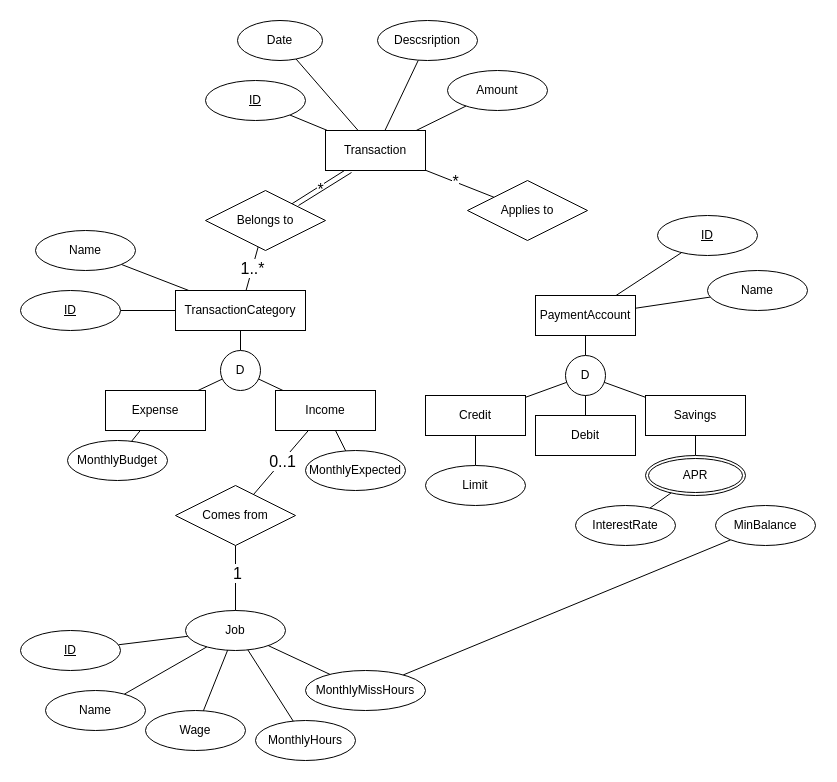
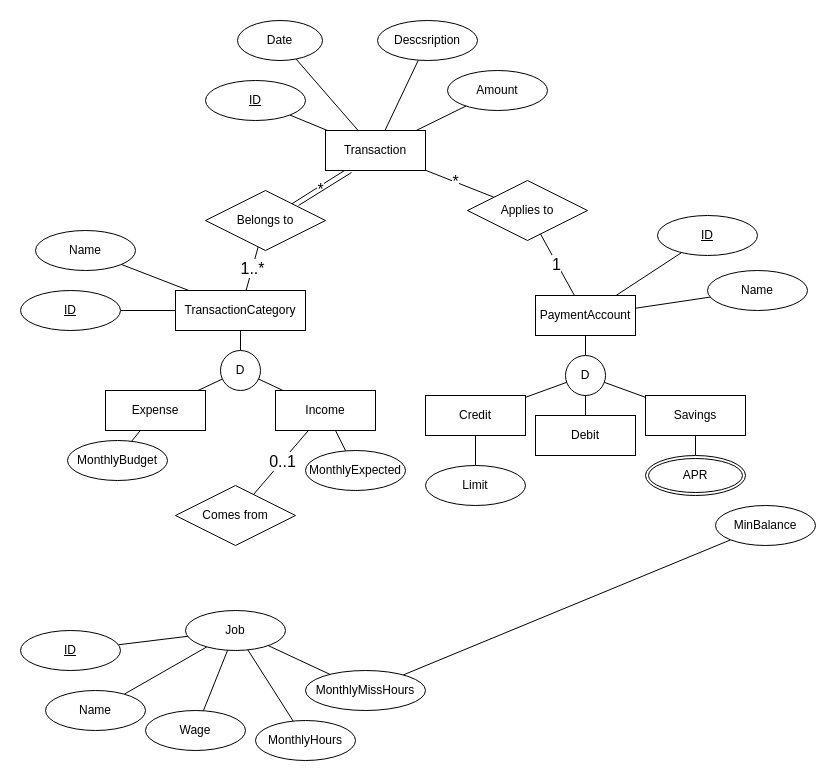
edge "Applies to" -- "PaymentAccount": added, label "1"
edge "APR" -- "InterestRate": removed
node "InterestRate": removed
edge "Comes from" -- "Job": removed, label "1"
